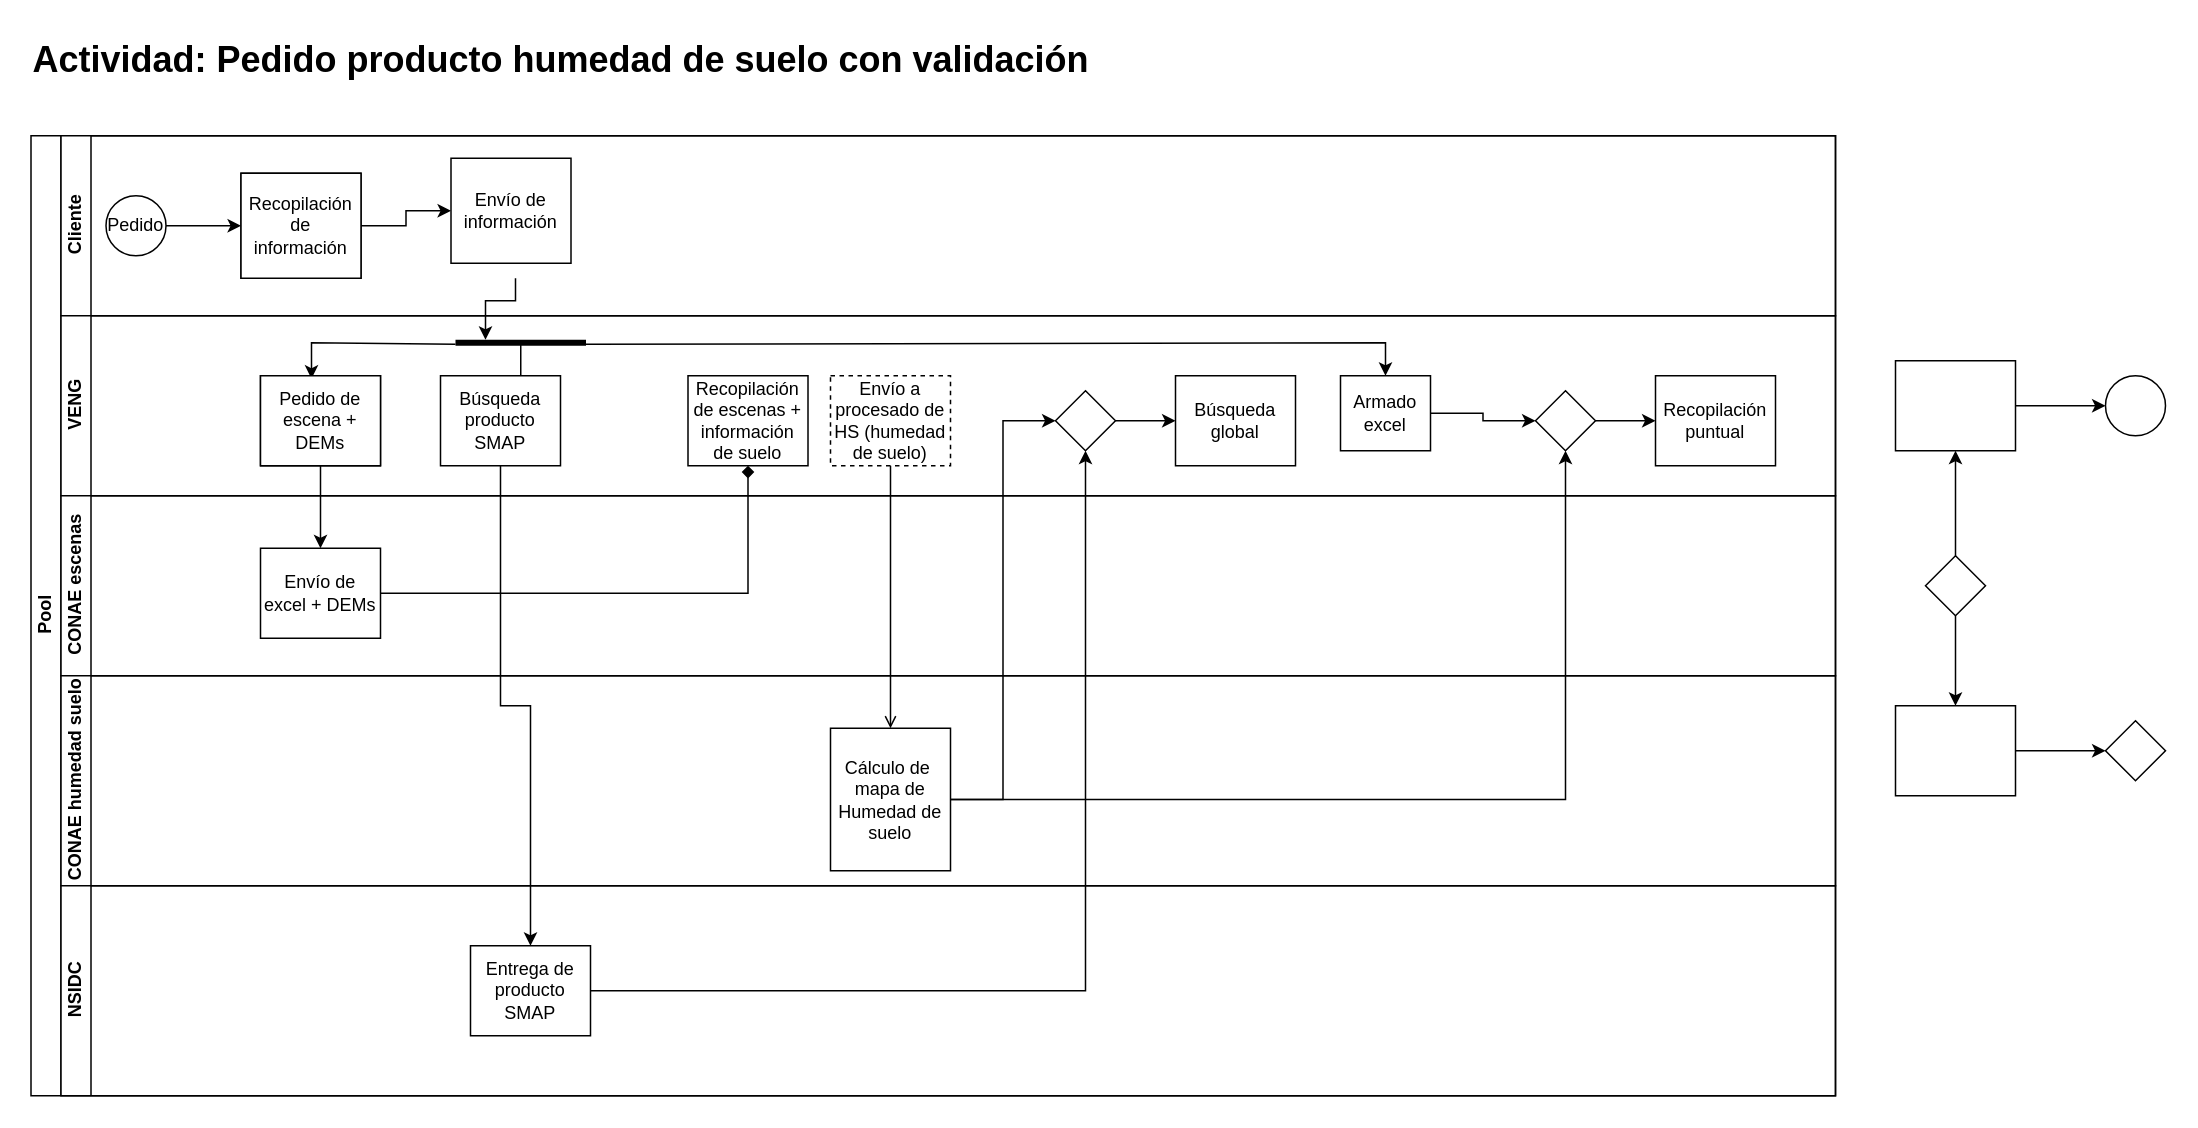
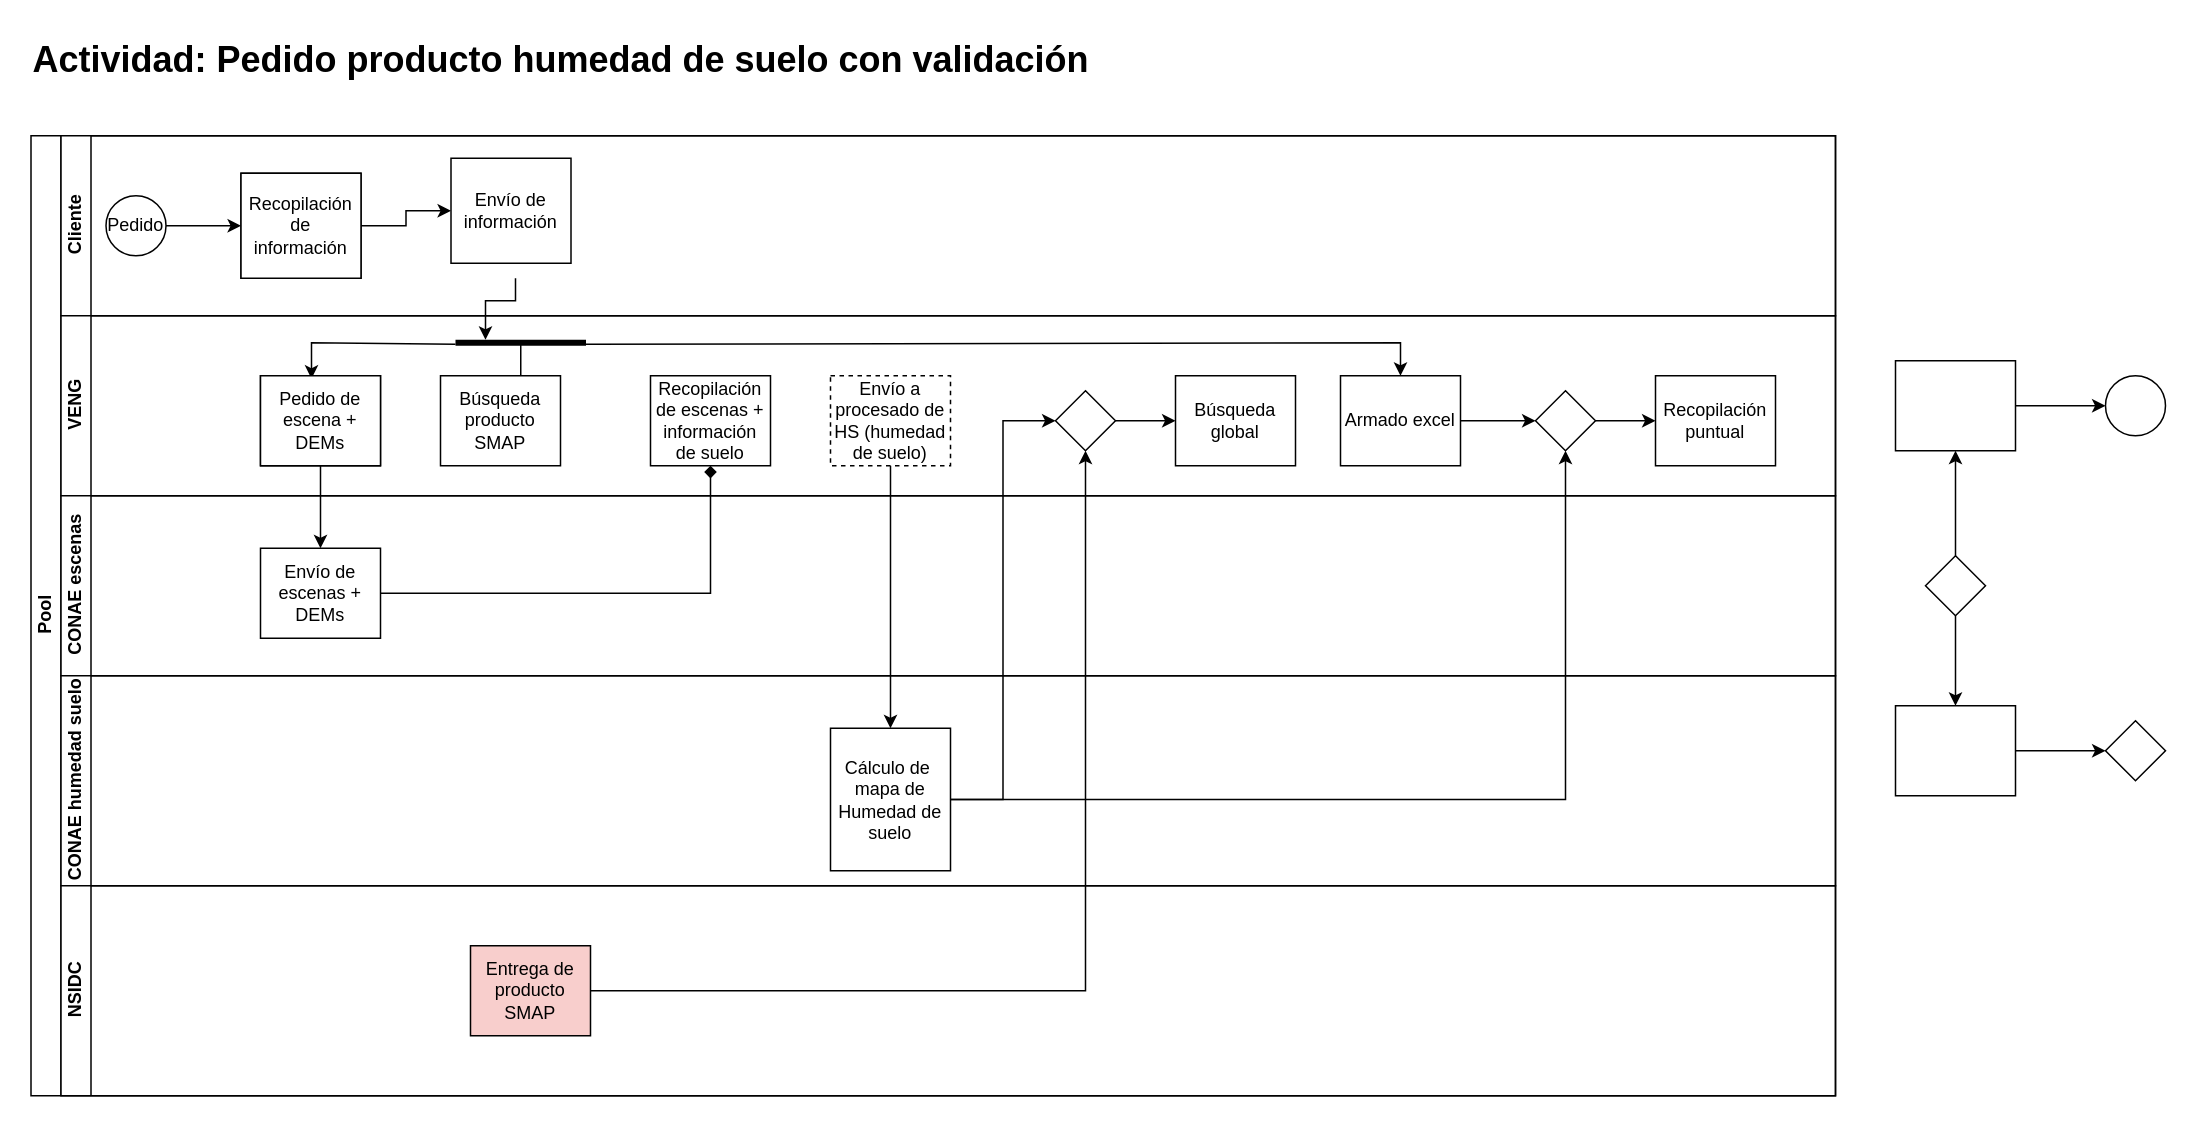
node "Armado excel": size 90x75 -> 120x90
node "Recopilación de escenas + información de suelo": moved (748, 421) -> (710, 421)
node "Envío de excel + DEMs": label "Envío de excel + DEMs" -> "Envío de escenas + DEMs"
edge "Búsqueda producto SMAP" -> "Entrega de producto SMAP": removed
edge "Envío a procesado de HS (humedad de suelo)" -> "Cálculo de mapa de Humedad de suelo": arrowhead open -> classic
node "Entrega de producto SMAP": fillcolor #ffffff -> #f8cecc
